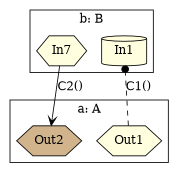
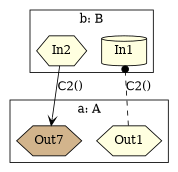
node "In7": label "In7" -> "In2"
edge "Out1" -> "In1": label "C1()" -> "C2()"
node "Out2": label "Out2" -> "Out7"
